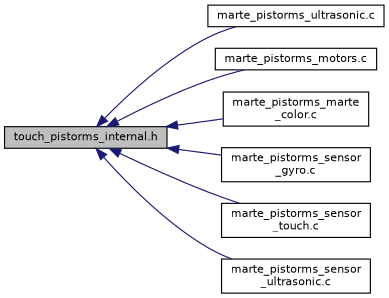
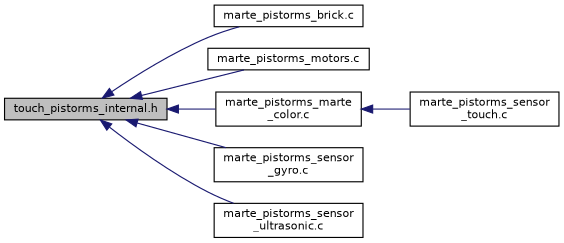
node "marte_pistorms_ultrasonic.c": label "marte_pistorms_ultrasonic.c" -> "marte_pistorms_brick.c"
edge "marte_pistorms_sensor _touch.c" -> "touch_pistorms_internal.h": now "marte_pistorms_sensor _touch.c" -> "marte_pistorms_marte _color.c"
